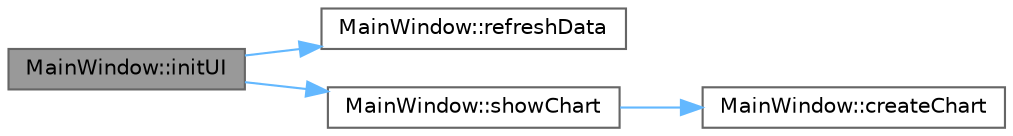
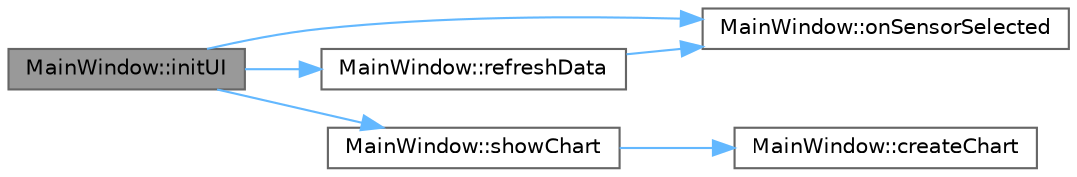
node "MainWindow::onSensorSelected": added
